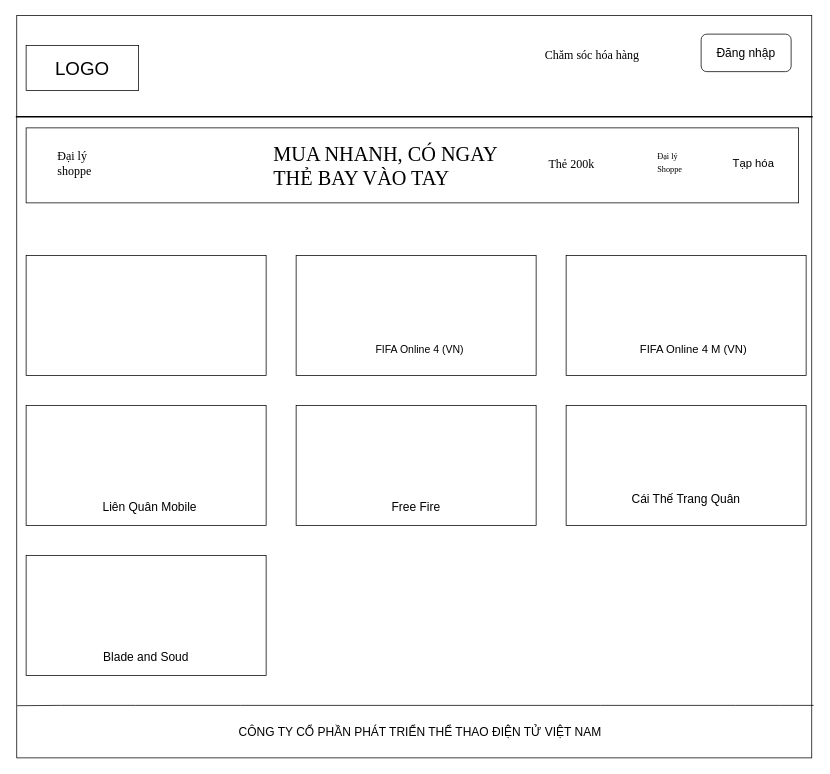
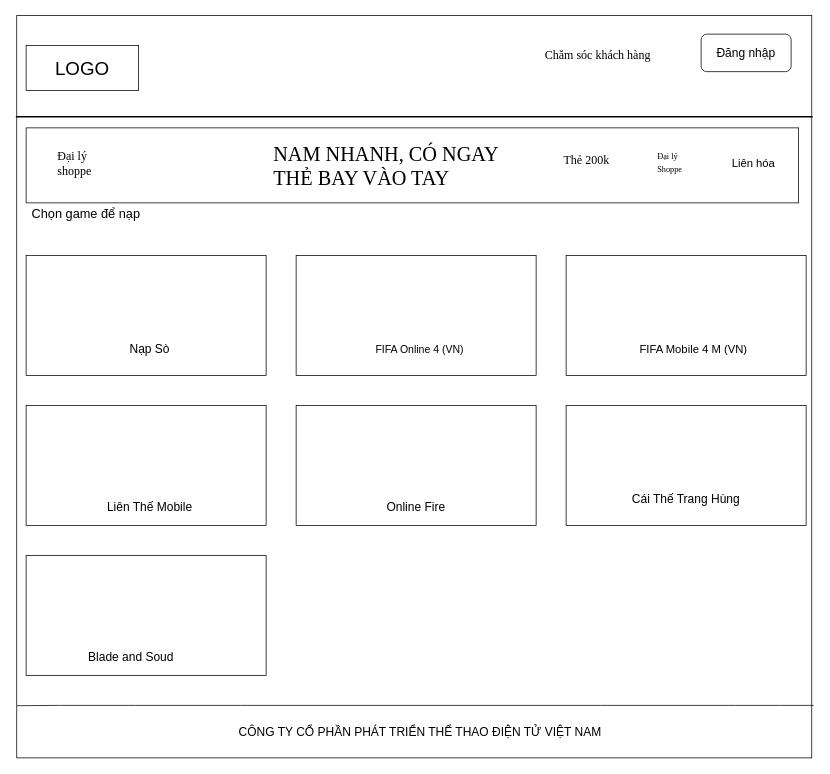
node "Chăm sóc hóa hàng": label "Chăm sóc hóa hàng" -> "Chăm sóc khách hàng"
node "MUA NHANH, CÓ NGAY THẺ BAY VÀO TAY": label "MUA NHANH, CÓ NGAY THẺ BAY VÀO TAY" -> "NAM NHANH, CÓ NGAY THẺ BAY VÀO TAY"
node "Thẻ 200k": moved (585, 163) -> (600, 159)
node "Tạp hóa": label "Tạp hóa" -> "Liên hóa"
node "Chọn game để nạp": added
node "Nạp Sò": added
node "FIFA Online 4 M (VN)": label "FIFA Online 4 M (VN)" -> "FIFA Mobile 4 M (VN)"
node "Cái Thế Trang Quân": label "Cái Thế Trang Quân" -> "Cái Thế Trang Hùng"
node "Liên Quân Mobile": label "Liên Quân Mobile" -> "Liên Thế Mobile"
node "Free Fire": label "Free Fire" -> "Online Fire"
node "Blade and Soud": moved (146, 657) -> (131, 657)
